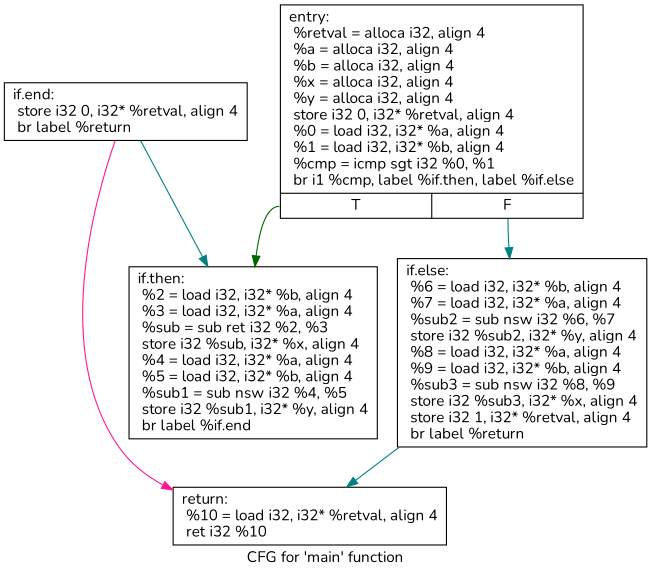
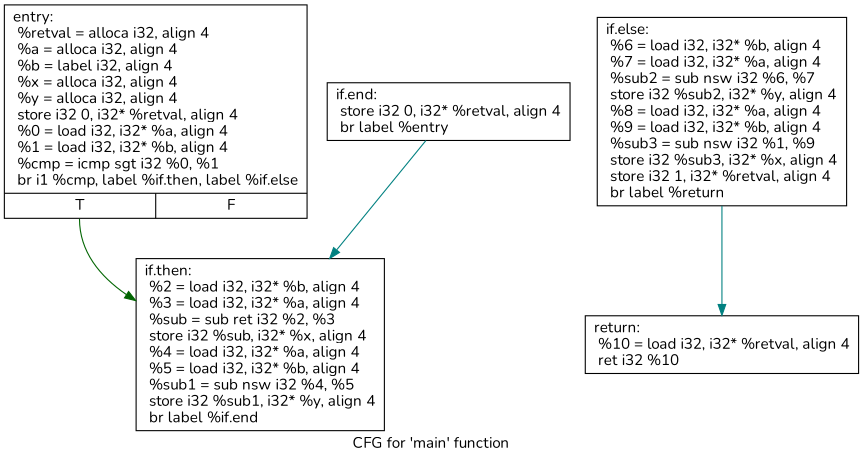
node "entry:": text "%b = alloca i32, align 4" -> "%b = label i32, align 4"
node "if.end:": text "br label %return" -> "br label %entry"
edge "entry:" -> "if.else:": removed
edge "if.end:" -> "return:": removed
node "if.else:": text "%sub3 = sub nsw i32 %8, %9" -> "%sub3 = sub nsw i32 %1, %9"
